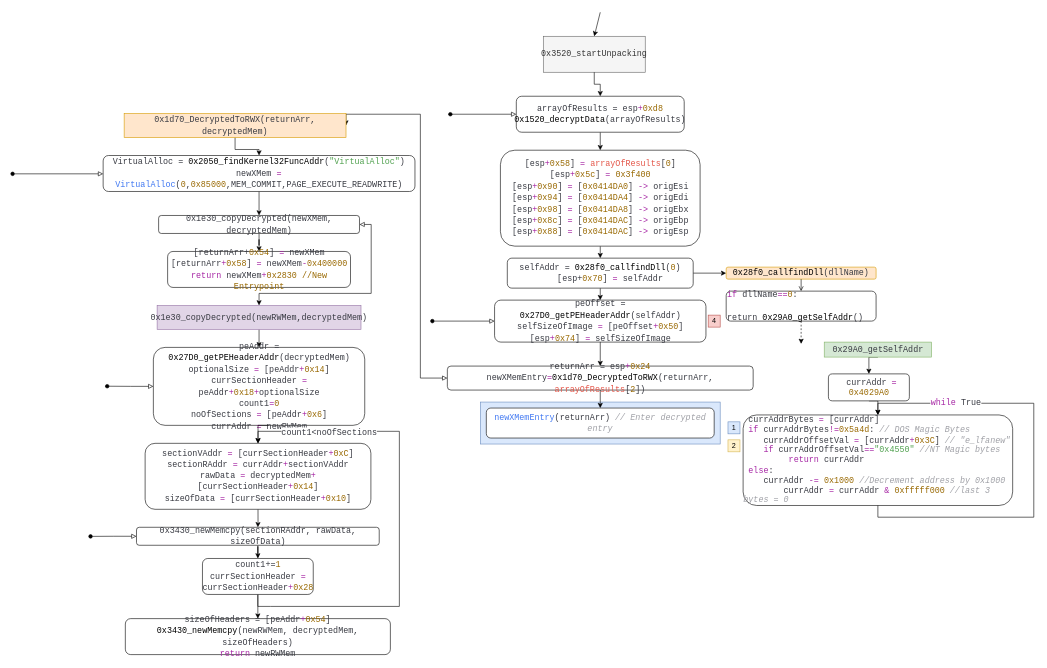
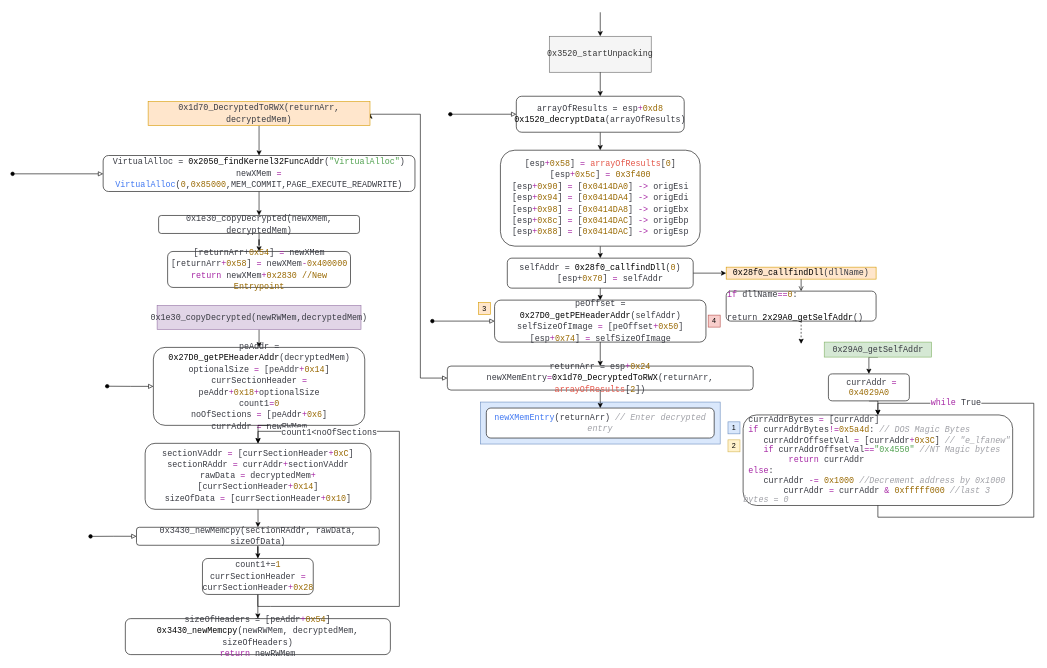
node "0x3520_startUnpacking": moved (594, 54) -> (600, 54)
node "0x1d70_DecryptedToRWX(returnArr, decryptedMem)": moved (235, 126) -> (259, 114)
node "0x28f0_callfindDll(dllName)": shape rounded rectangle -> rectangle
edge "0x1e30_copyDecrypted(newXMem, decryptedMem)" -- "0x1e30_copyDecrypted(newRWMem,decryptedMem)": removed
node "if dllName==0: return 0x29A0_getSelfAddr()": label "if dllName==0: return 0x29A0_getSelfAddr()" -> "if dllName==0: return 2x29A0_getSelfAddr()"
node "3": added
